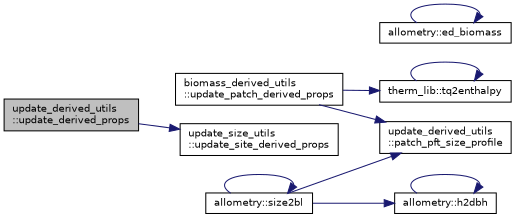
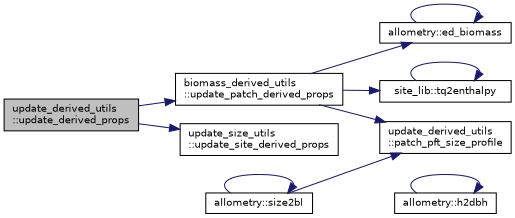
edge "biomass_derived_utils ::update_patch_derived_props" -> "allometry::ed_biomass": added
node "therm_lib::tq2enthalpy": label "therm_lib::tq2enthalpy" -> "site_lib::tq2enthalpy"
edge "update_derived_utils ::update_derived_props" -> "biomass_derived_utils ::update_patch_derived_props": added
edge "allometry::size2bl" -> "allometry::h2dbh": removed
